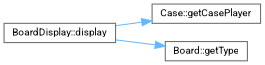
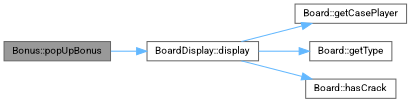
node "Case::getCasePlayer": label "Case::getCasePlayer" -> "Board::getCasePlayer"
node "Bonus::popUpBonus": added
node "Board::hasCrack": added
